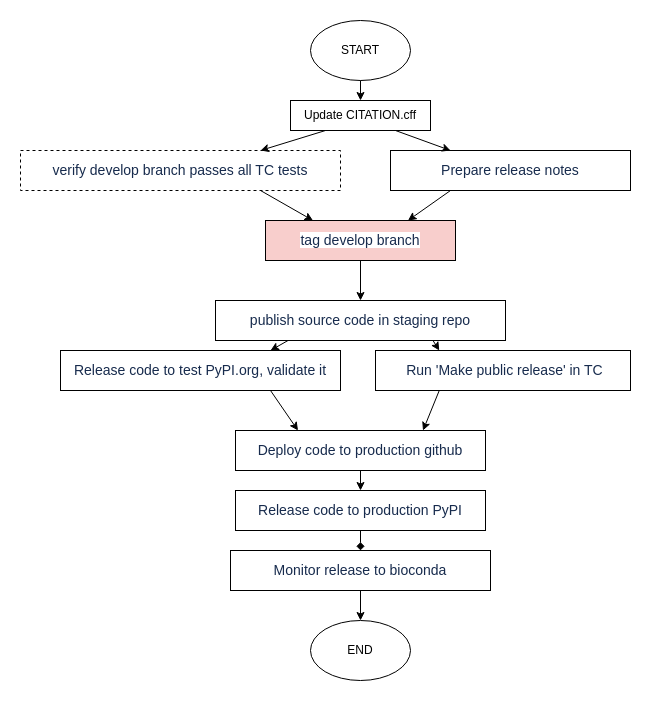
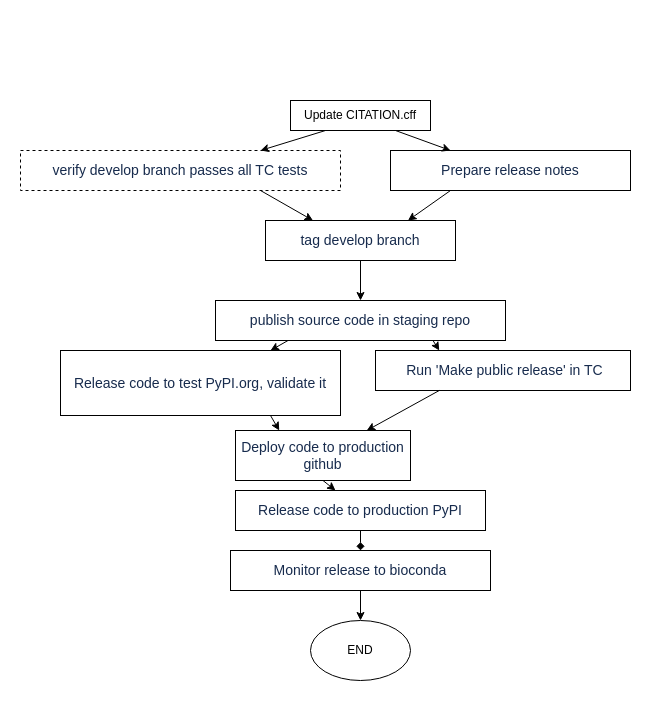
node "START": removed
edge "START" -> "Update CITATION.cff": removed
node "tag develop branch": fillcolor #f8cecc -> #ffffff
node "Release code to test PyPI.org, validate it": size 280x40 -> 280x65
node "Deploy code to production github": size 250x40 -> 175x50
